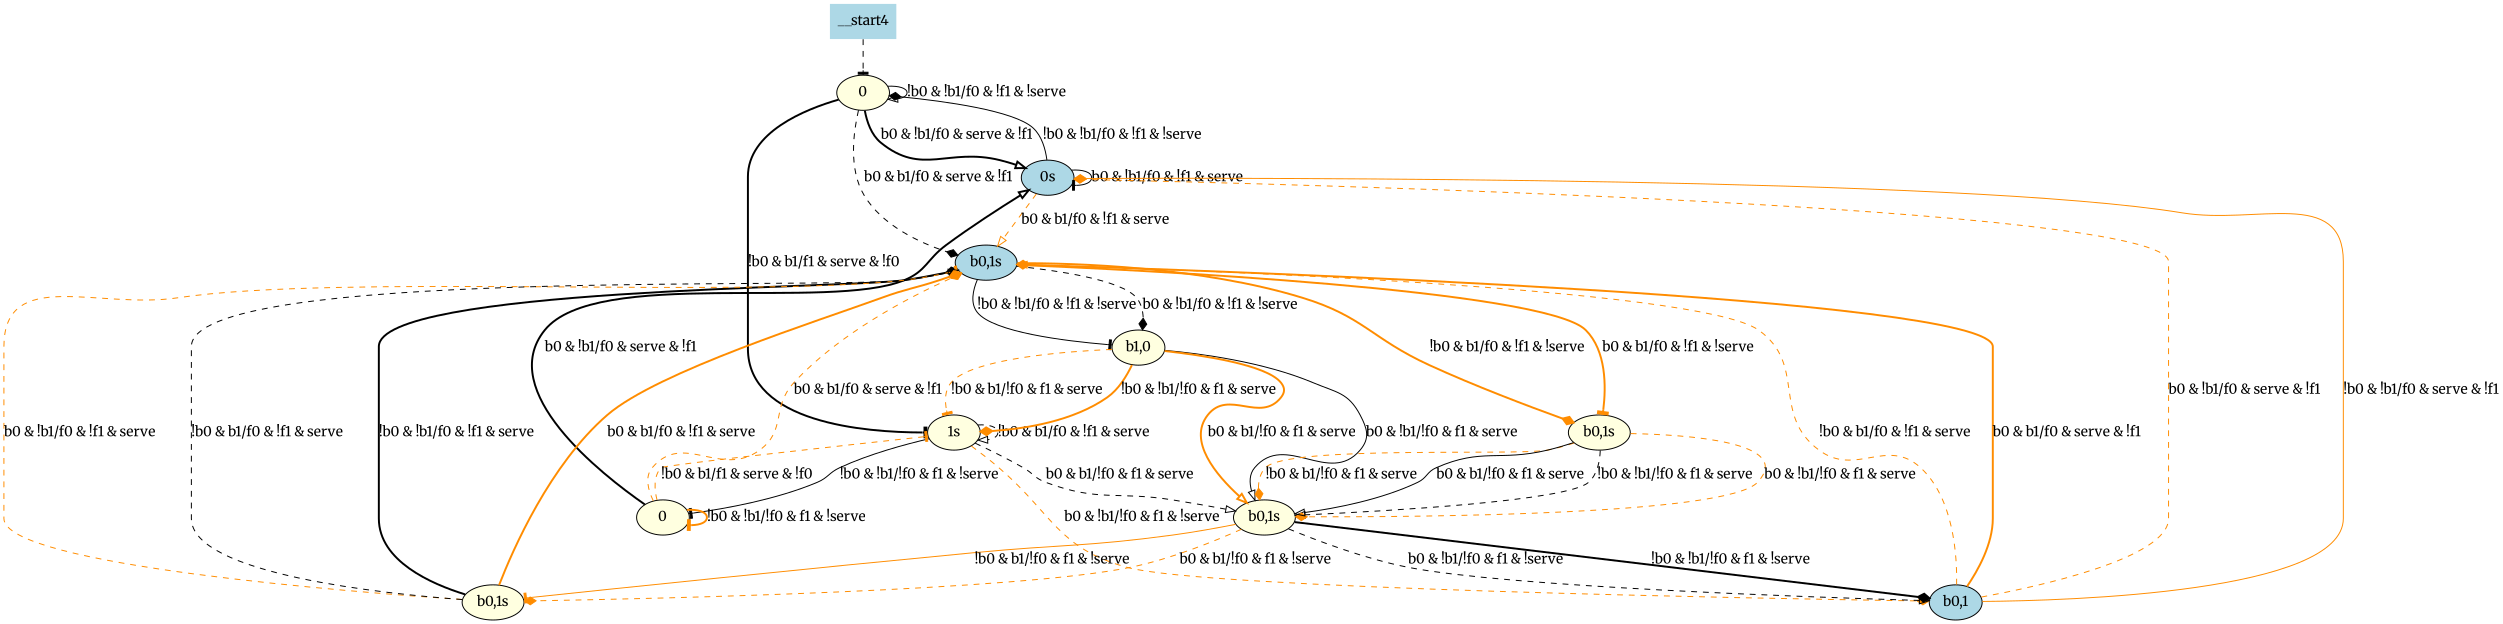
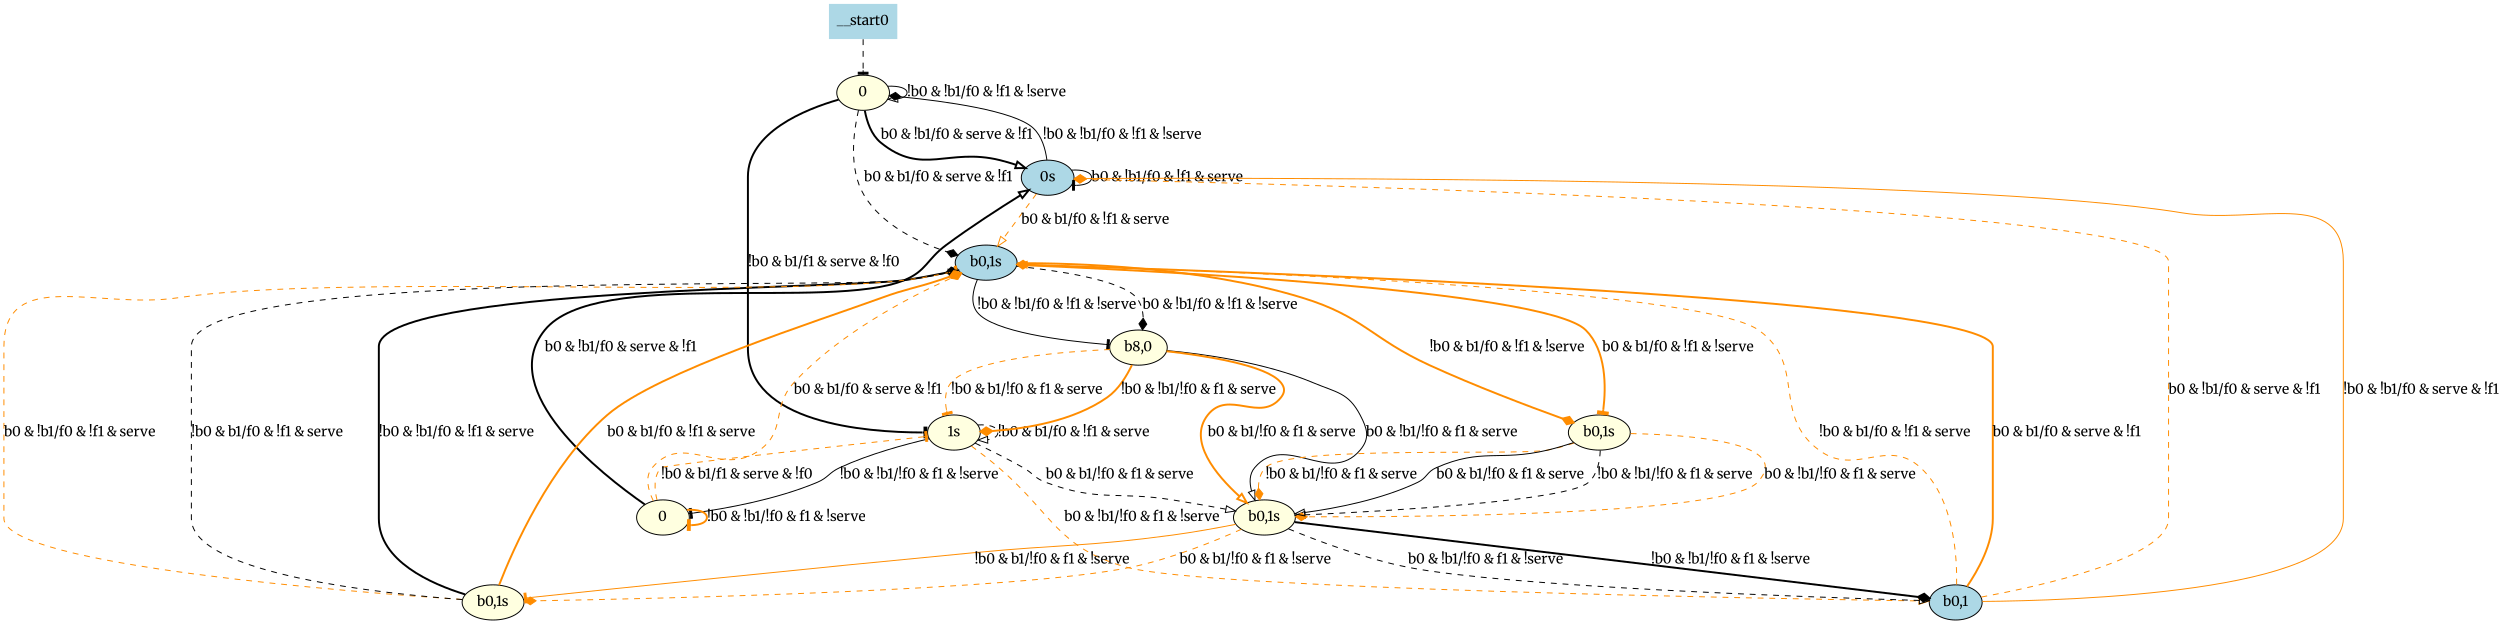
node "__start4": label "__start4" -> "__start0"
node "b1,0": label "b1,0" -> "b8,0"
edge "1s" -> "b0,1": arrowhead diamond -> onormal
